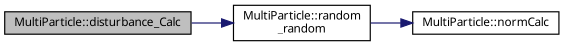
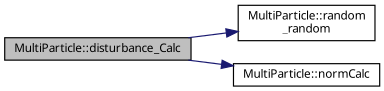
edge "MultiParticle::random _random" -> "MultiParticle::normCalc": now "MultiParticle::disturbance_Calc" -> "MultiParticle::normCalc"
